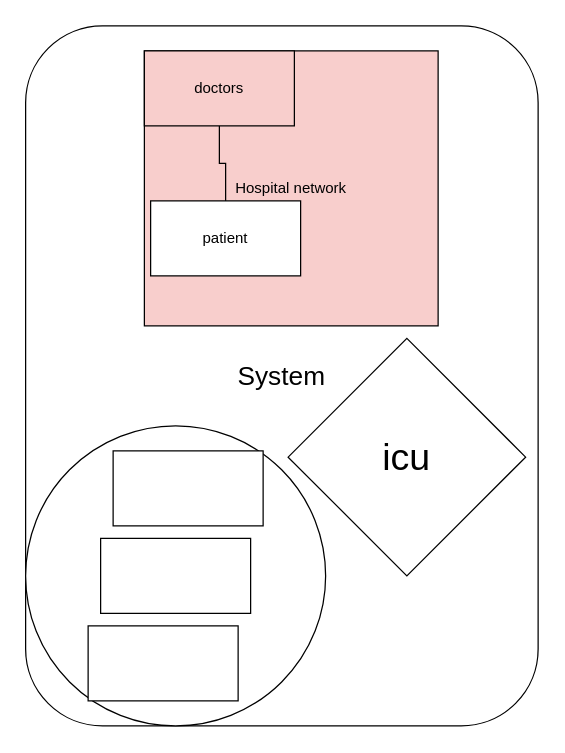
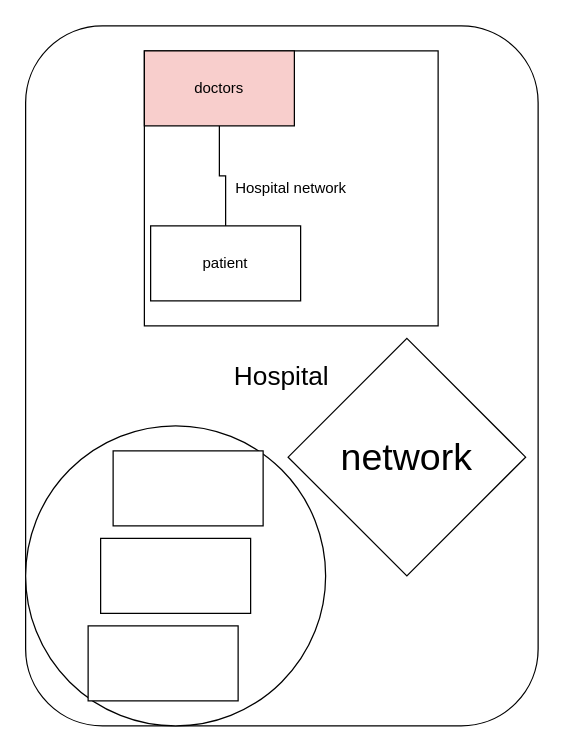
node "Hospital network": fillcolor #f8cecc -> #ffffff
node "patient": moved (226, 238) -> (226, 263)
node "System": label "System" -> "Hospital"
node "icu": label "icu" -> "network"
